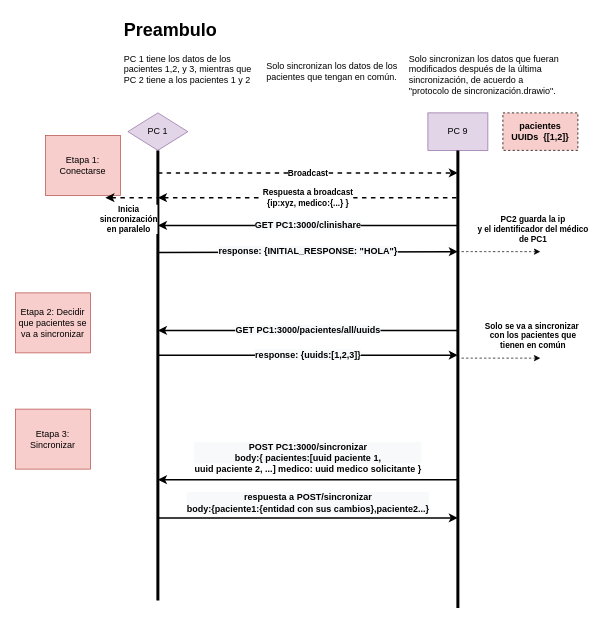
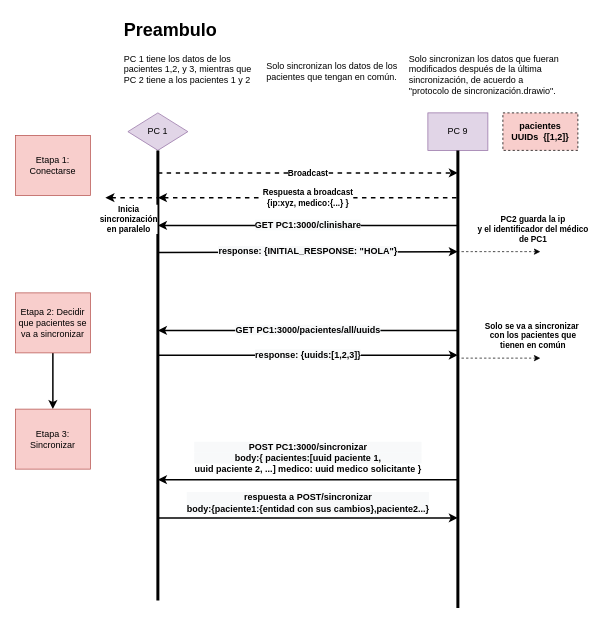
node "Etapa 1: Conectarse": moved (83, 165) -> (53, 165)
edge "Etapa 2: Decidir que pacientes se va a sincronizar" -> "Etapa 3: Sincronizar": added
